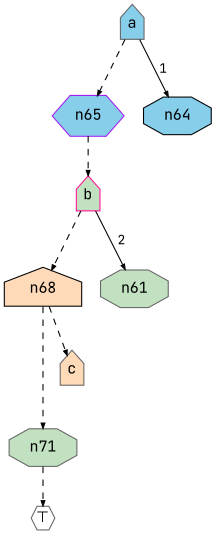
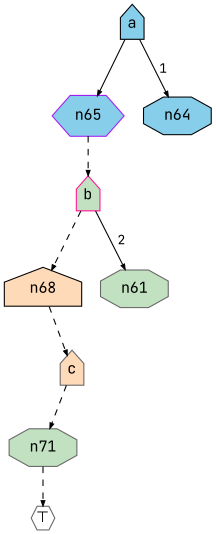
node "a": color gray40 -> black
edge "a" -> "n65": style dashed -> solid
edge "n68" -> "n71": now "c" -> "n71"
